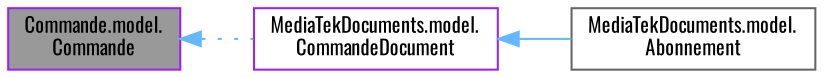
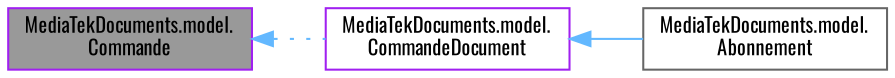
node "Commande.model. Commande": label "Commande.model. Commande" -> "MediaTekDocuments.model. Commande"
